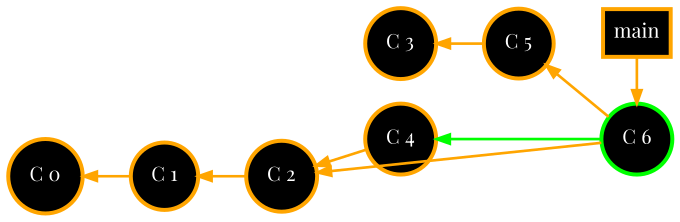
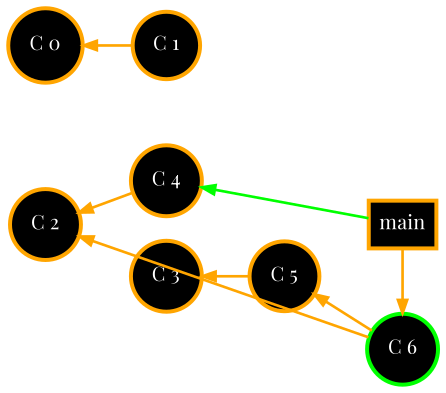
edge "C 6" -> "C 4": now "main" -> "C 4"
edge "C 2" -> "C 1": removed
